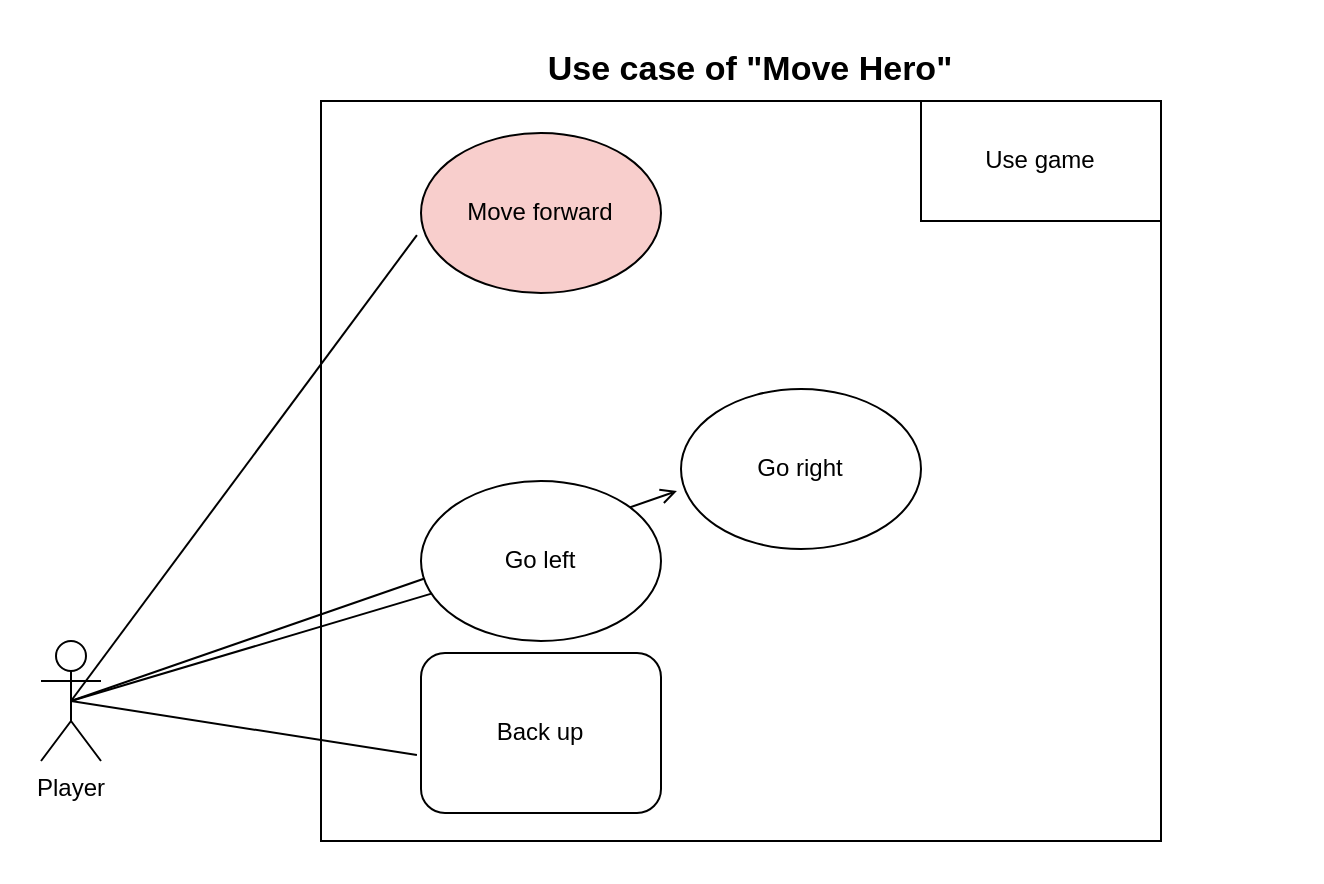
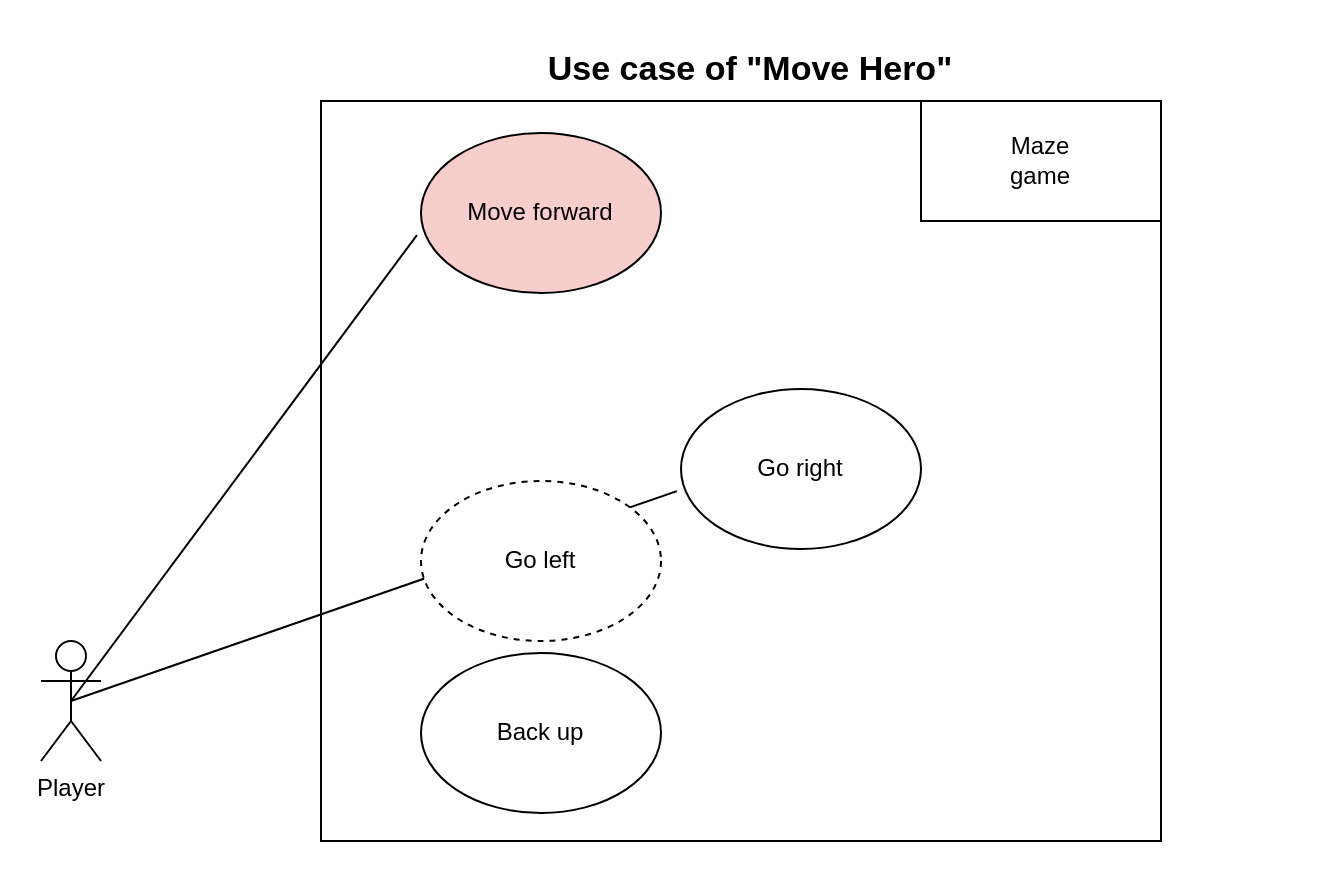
node "Use game": label "Use game" -> "Maze game"
edge "Player" -> "Go right": arrowhead open -> none
node "Go left": style solid -> dashed
edge "Go left" -- "Player": removed
edge "Player" -- "Back up": removed
node "Back up": shape rounded rectangle -> ellipse
